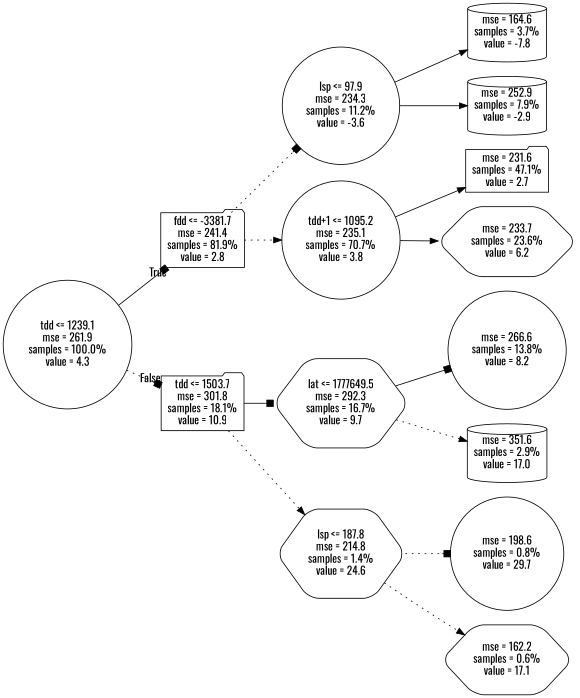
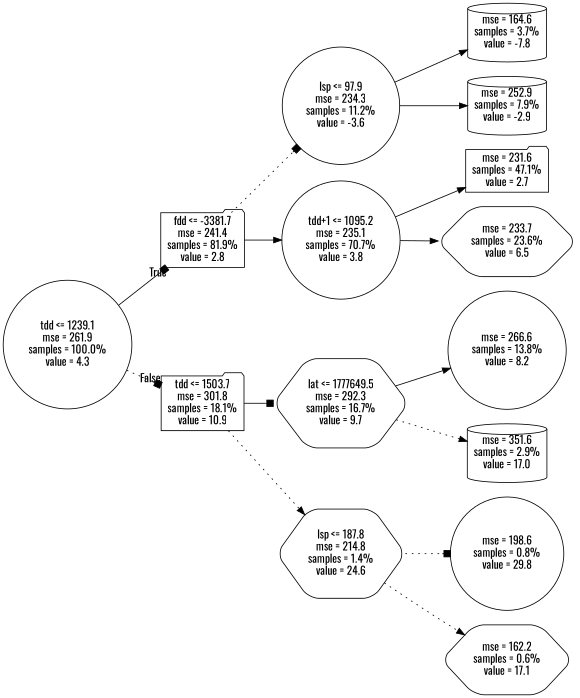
edge "fdd <= -3381.7 mse = 241.4 samples = 81.9% value = 2.8" -> "tdd+1 <= 1095.2 mse = 235.1 samples = 70.7% value = 3.8": style dotted -> solid
node "mse = 233.7 samples = 23.6% value = 6.2": label "mse = 233.7 samples = 23.6% value = 6.2" -> "mse = 233.7 samples = 23.6% value = 6.5"
edge "lat <= 1777649.5 mse = 292.3 samples = 16.7% value = 9.7" -> "mse = 266.6 samples = 13.8% value = 8.2": arrowhead box -> normal
node "mse = 198.6 samples = 0.8% value = 29.7": label "mse = 198.6 samples = 0.8% value = 29.7" -> "mse = 198.6 samples = 0.8% value = 29.8"
